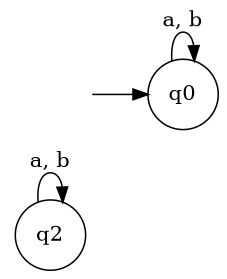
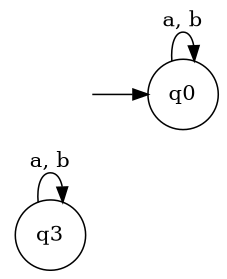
node "q2": label "q2" -> "q3"
